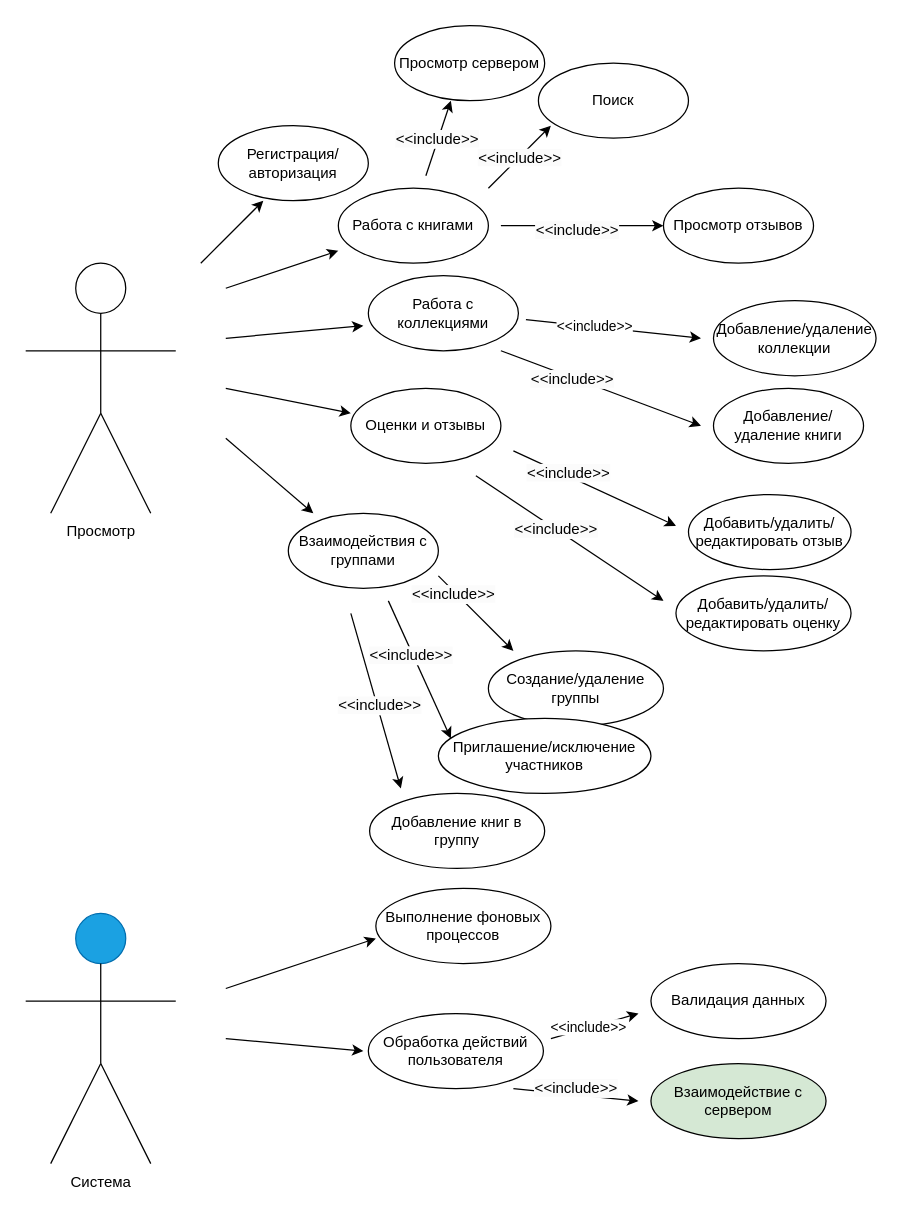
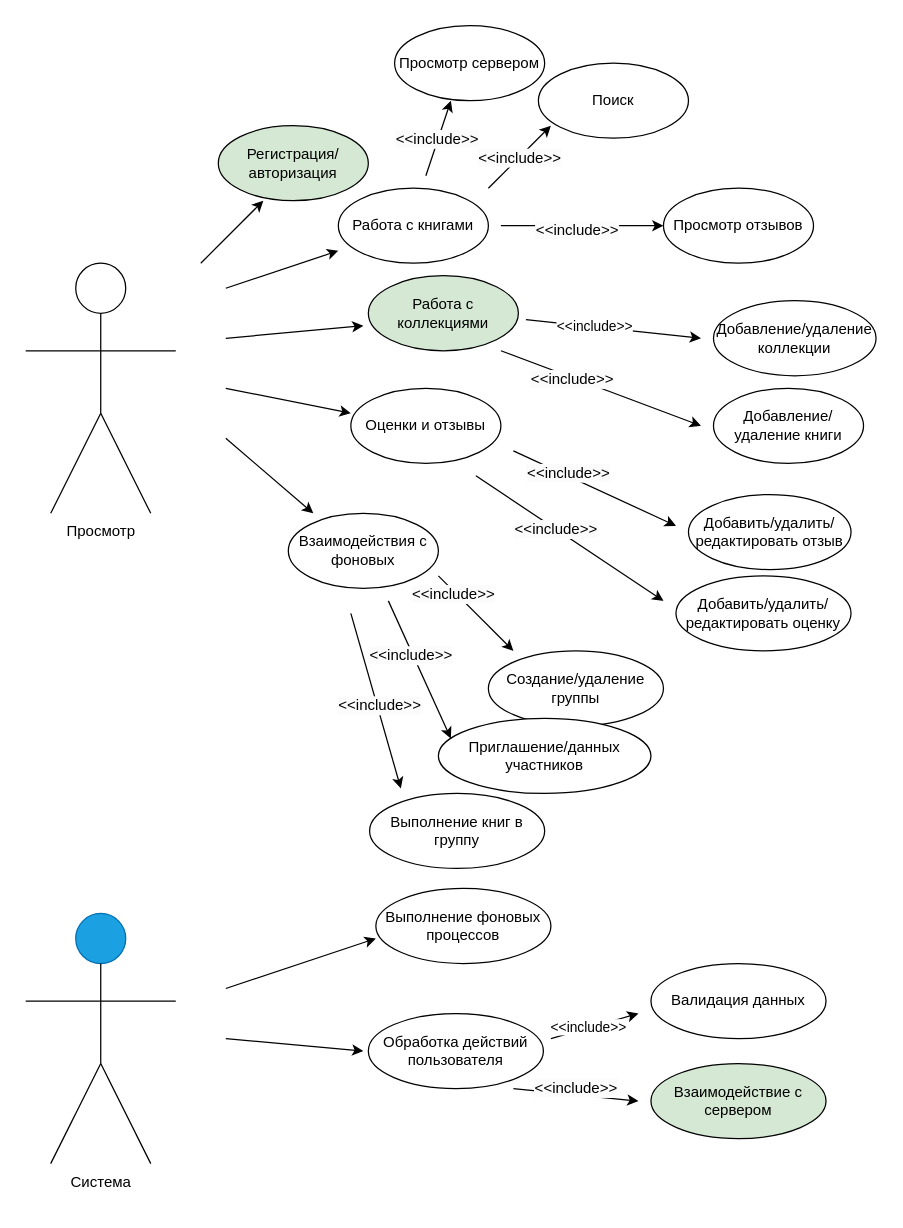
node "Регистрация/авторизация": fillcolor #ffffff -> #d5e8d4
node "Работа с коллекциями": fillcolor #ffffff -> #d5e8d4
node "Взаимодействия с группами": label "Взаимодействия с группами" -> "Взаимодействия с фоновых"
node "Приглашение/исключение участников": label "Приглашение/исключение участников" -> "Приглашение/данных участников"
node "Добавление книг в группу": label "Добавление книг в группу" -> "Выполнение книг в группу"
